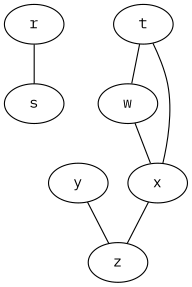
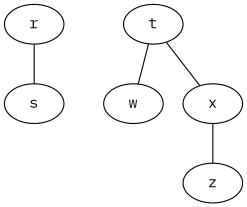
edge "w" -- "x": removed
node "y": removed
